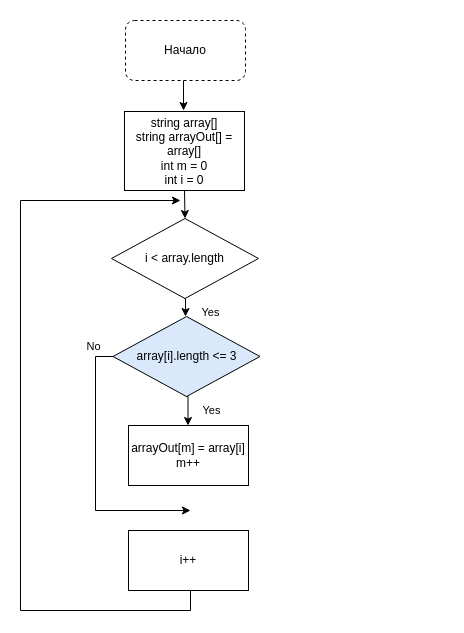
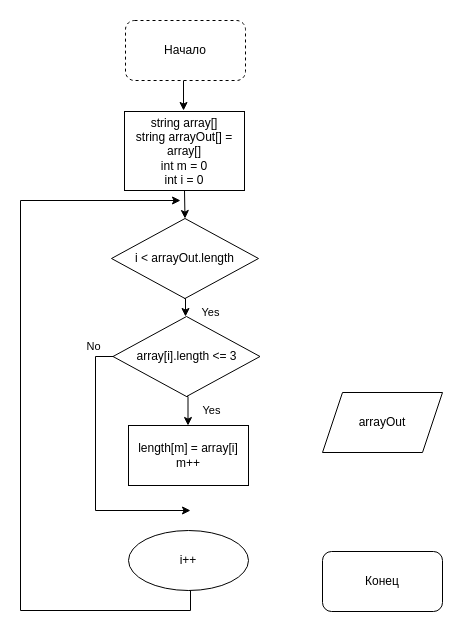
node "i < array.length": label "i < array.length" -> "i < arrayOut.length"
node "array[i].length <= 3": fillcolor #dae8fc -> #ffffff
node "arrayOut": added
node "arrayOut[m] = array[i] m++": label "arrayOut[m] = array[i] m++" -> "length[m] = array[i] m++"
node "i++": shape rectangle -> ellipse
node "Конец": added
